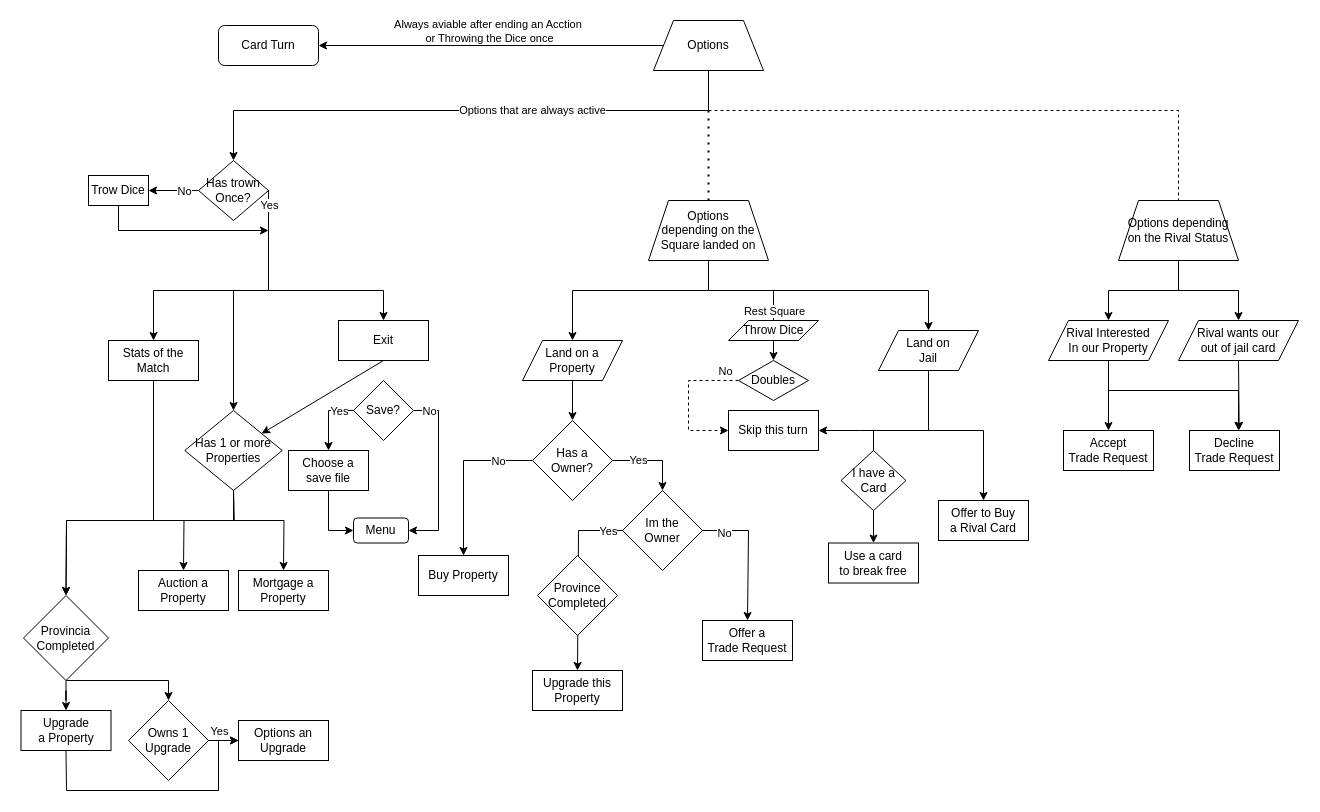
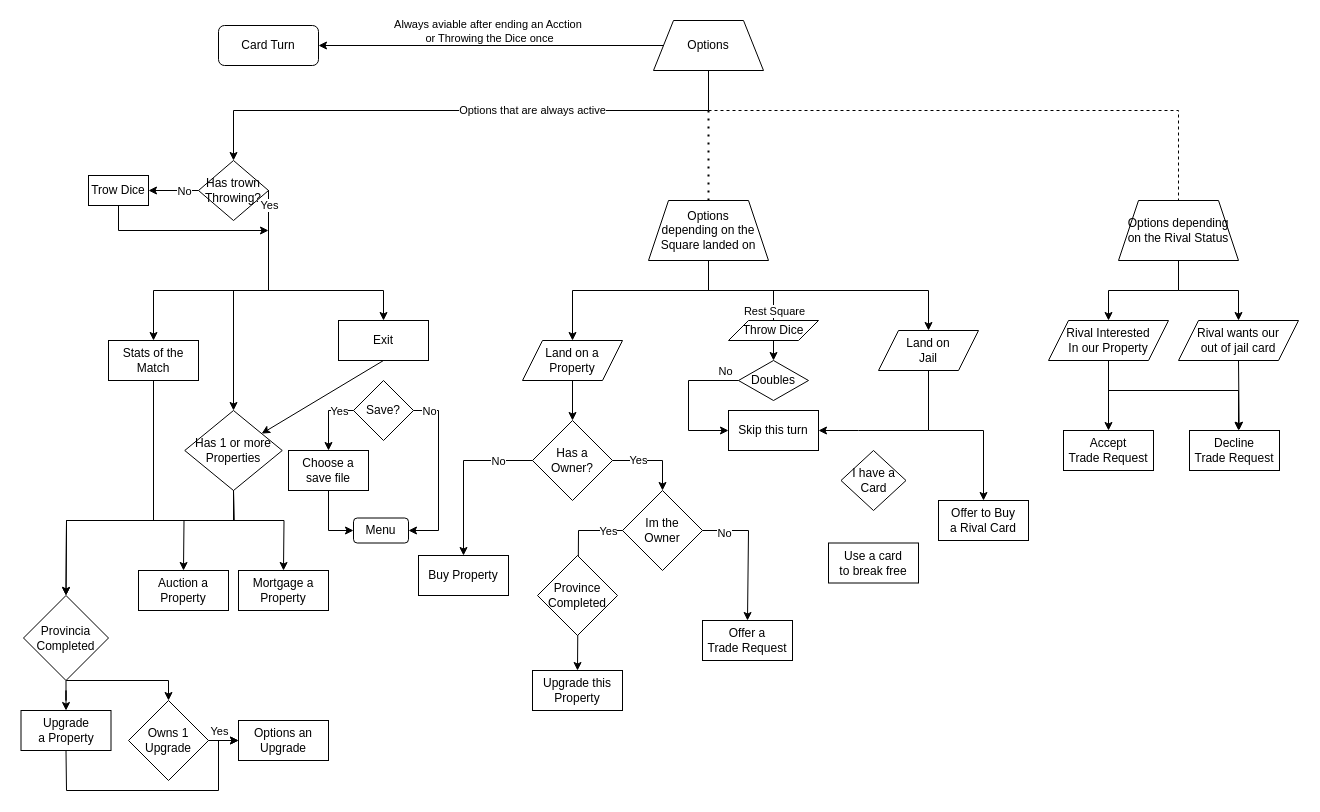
node "Has trown Once?": label "Has trown Once?" -> "Has trown Throwing?"
edge "Doubles" -> "Skip this turn": style dashed -> solid
edge "Land on Jail" -> "Use a card to break free": removed
